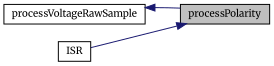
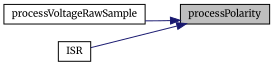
edge "processPolarity" -> "processVoltageRawSample": reversed
